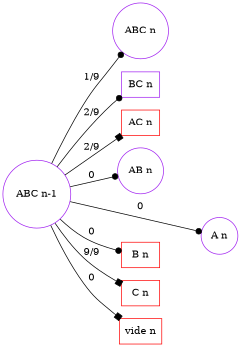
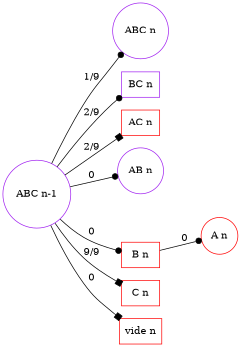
edge "ABC n-1" -> "A n": now "B n" -> "A n"
node "A n": color purple -> red
